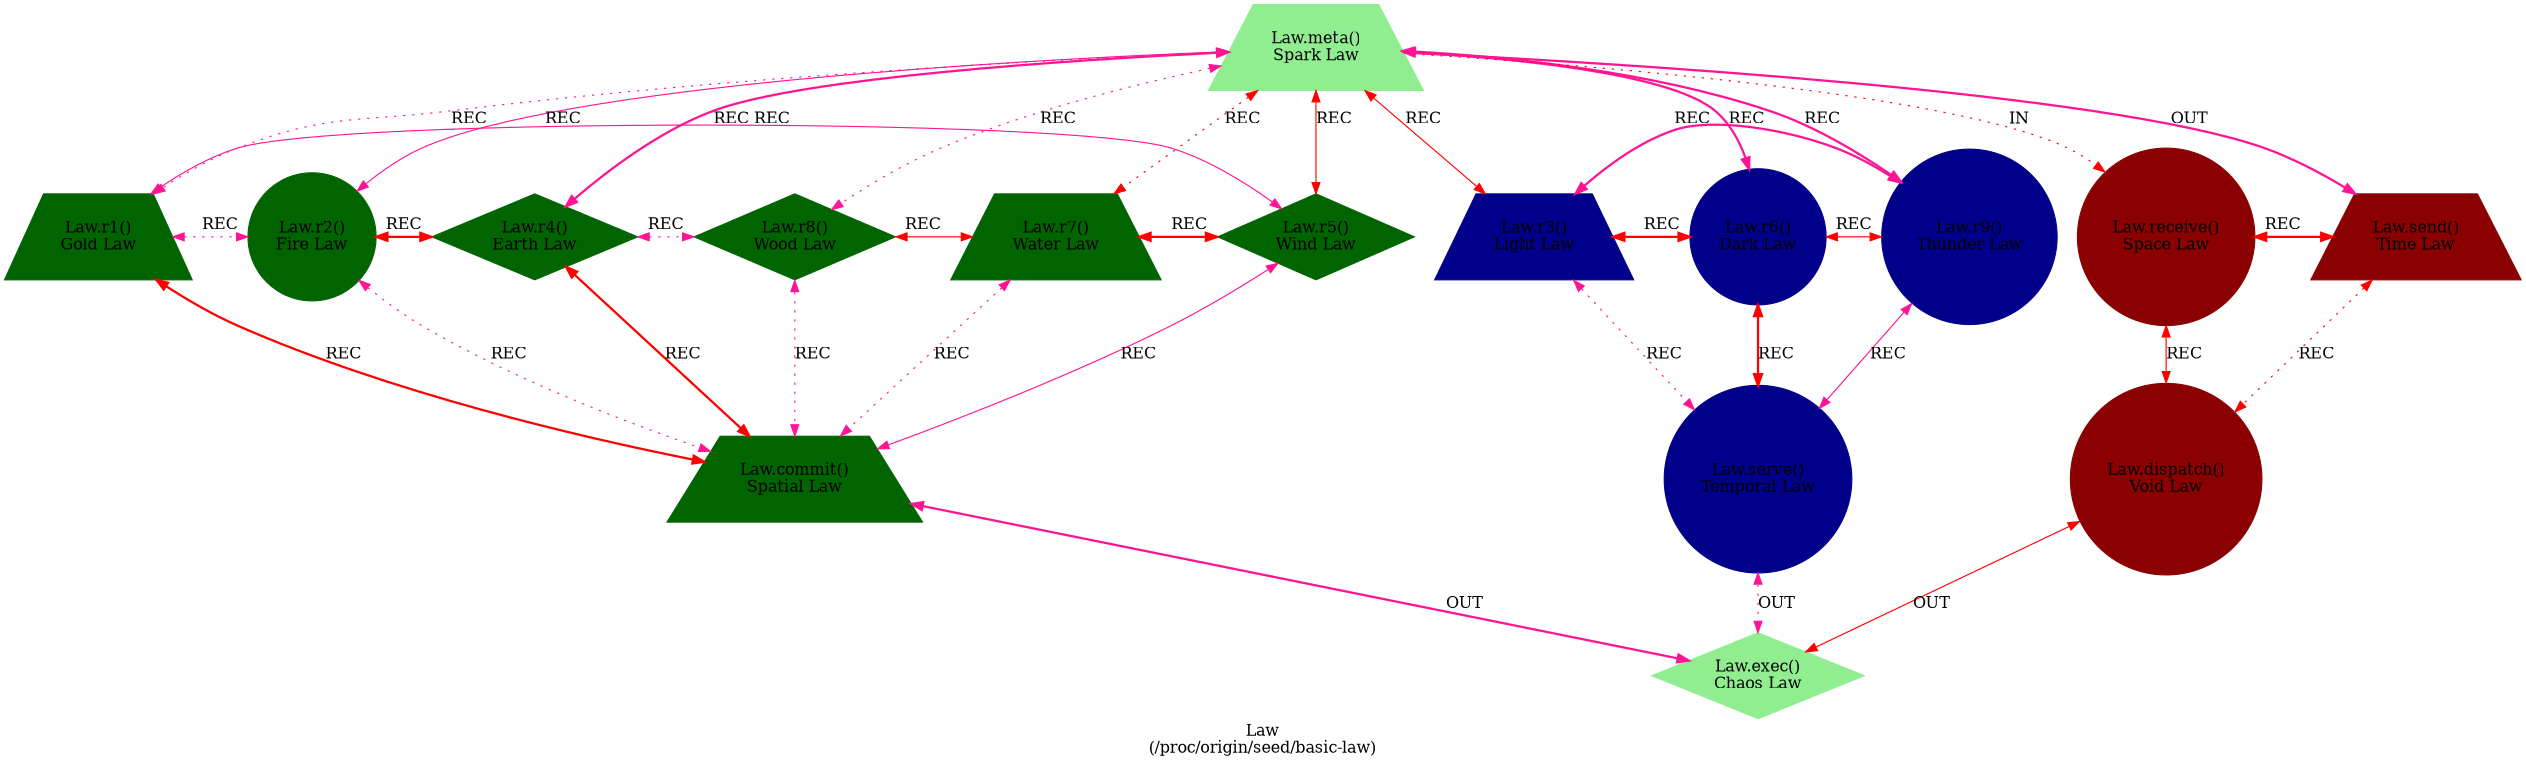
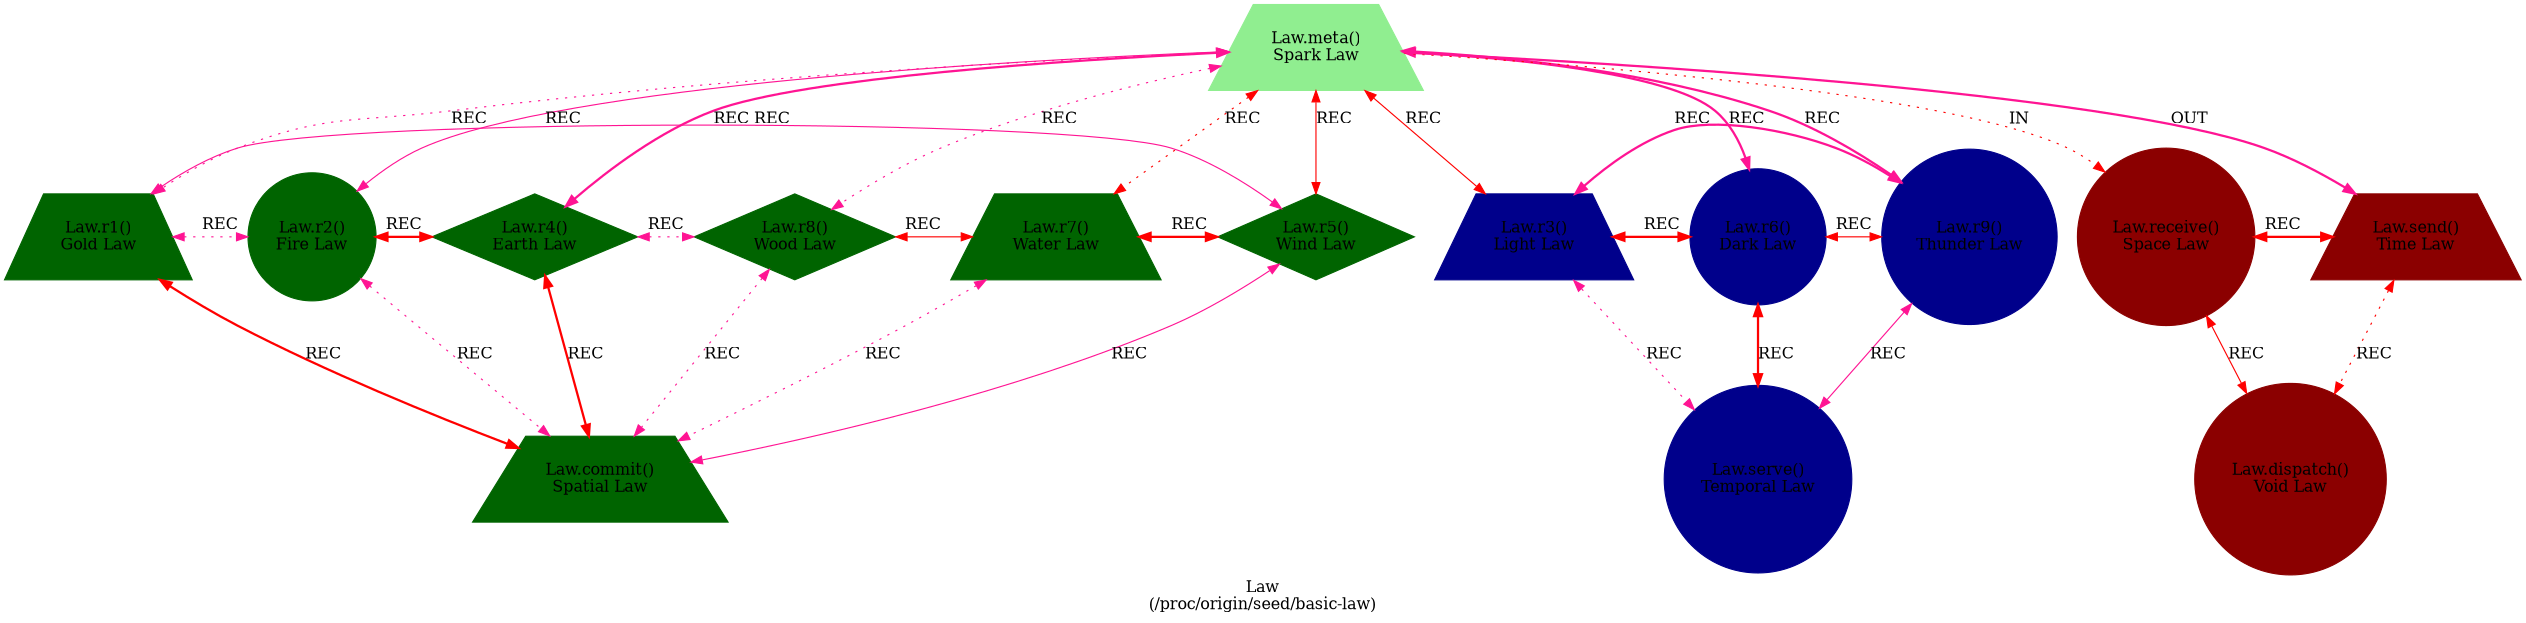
node "Law.exec() Chaos Law": removed
